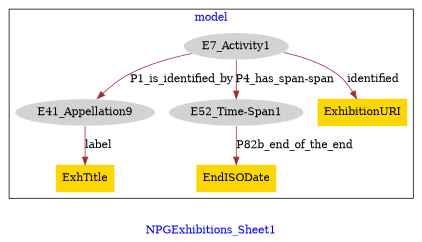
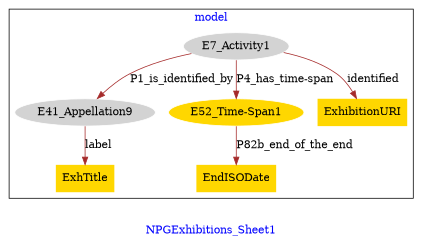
edge "E7_Activity1" -> "E52_Time-Span1": label "P4_has_span-span" -> "P4_has_time-span"
node "E52_Time-Span1": fillcolor lightgray -> gold
